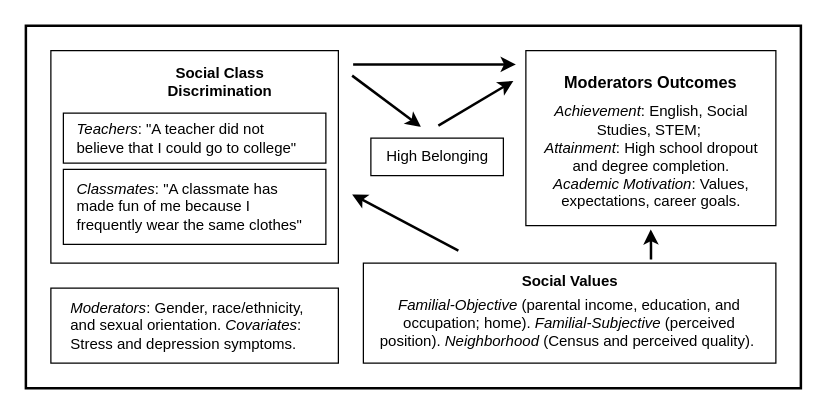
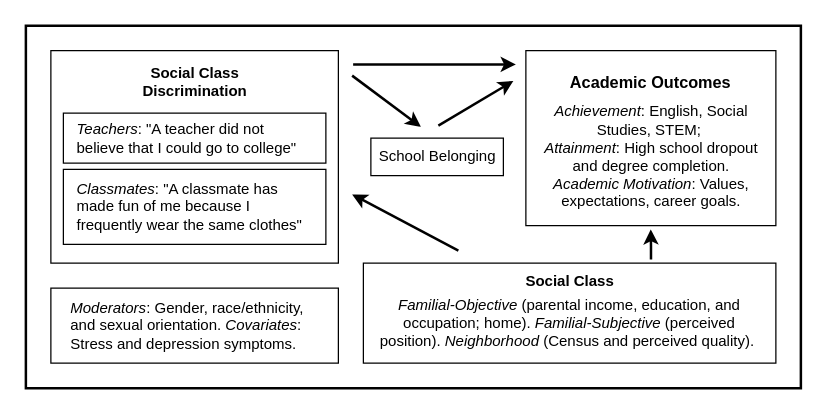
node "Social Class Discrimination": moved (219, 82) -> (194, 82)
node "Moderators Outcomes": label "Moderators Outcomes" -> "Academic Outcomes"
node "High Belonging": label "High Belonging" -> "School Belonging"
node "Social Values": label "Social Values" -> "Social Class"
